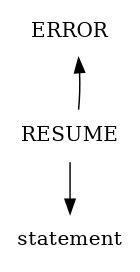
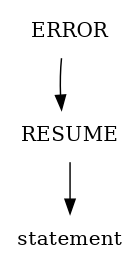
edge "RESUME" -> "ERROR": reversed
